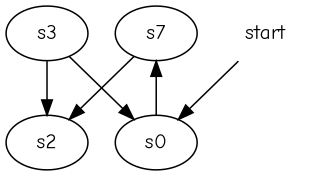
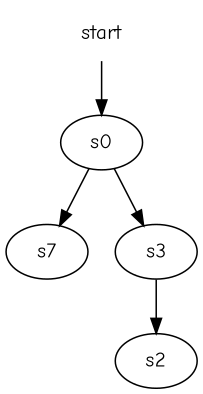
edge "s3" -> "s0": reversed
edge "s7" -> "s2": removed
